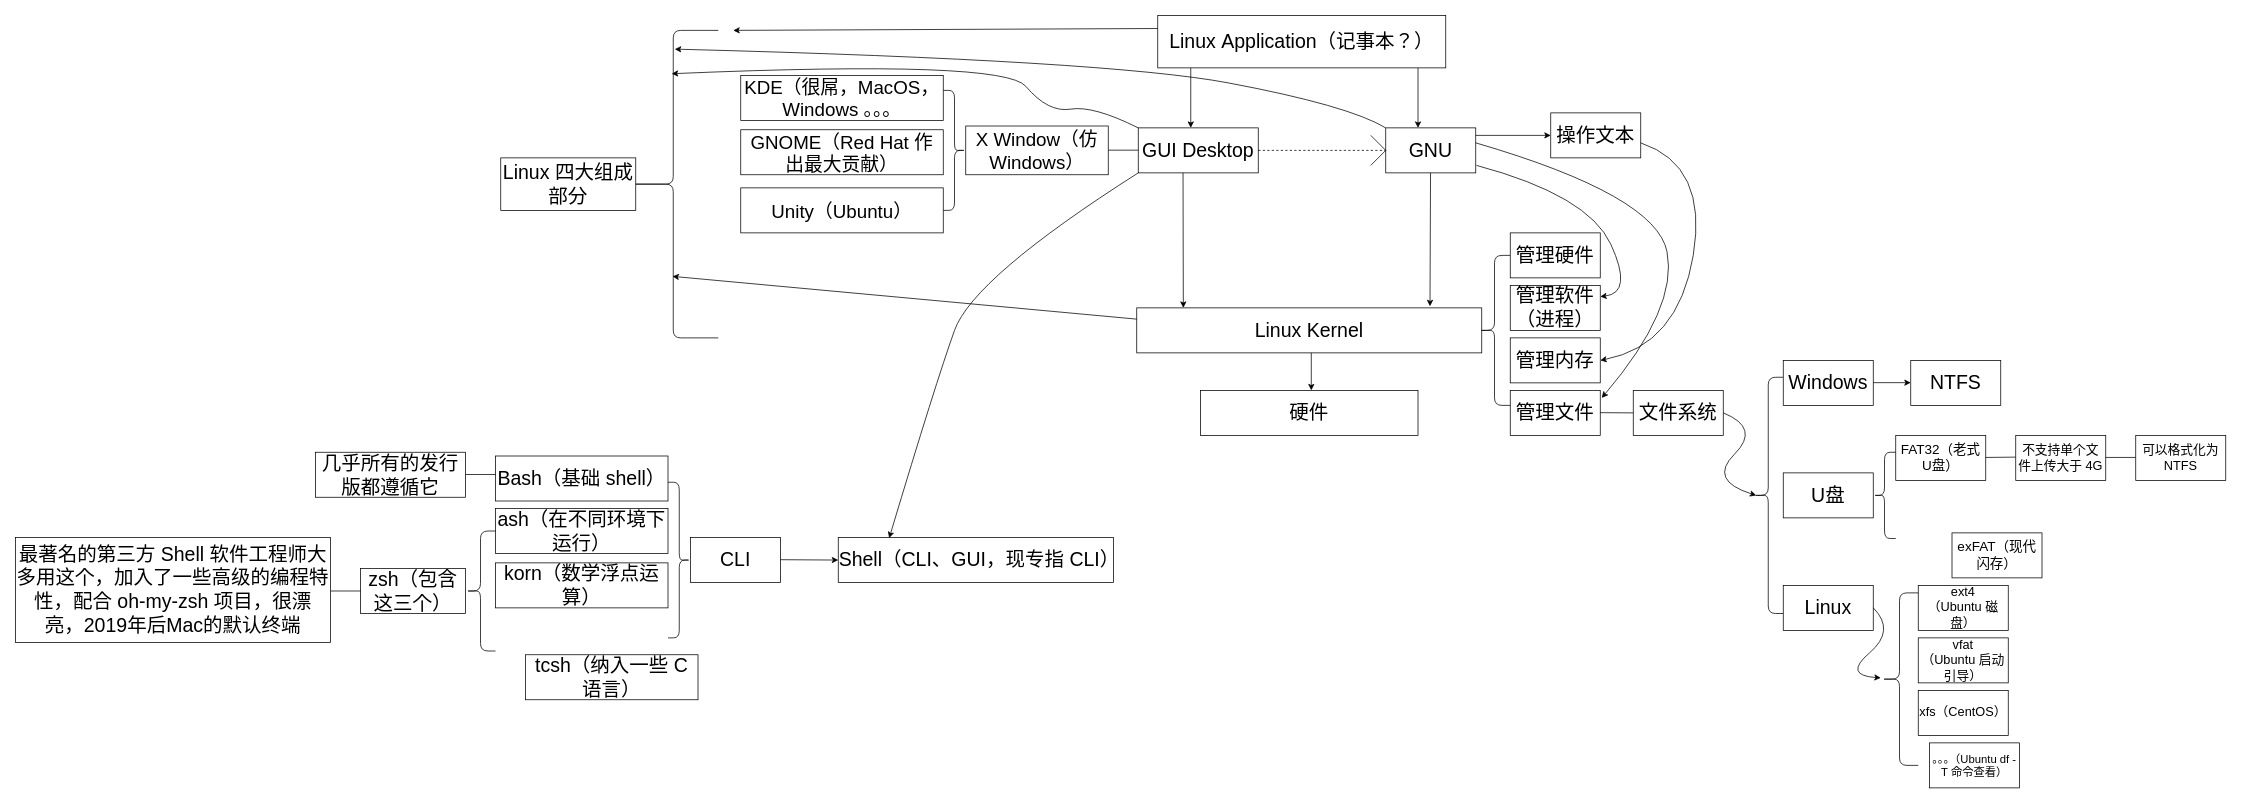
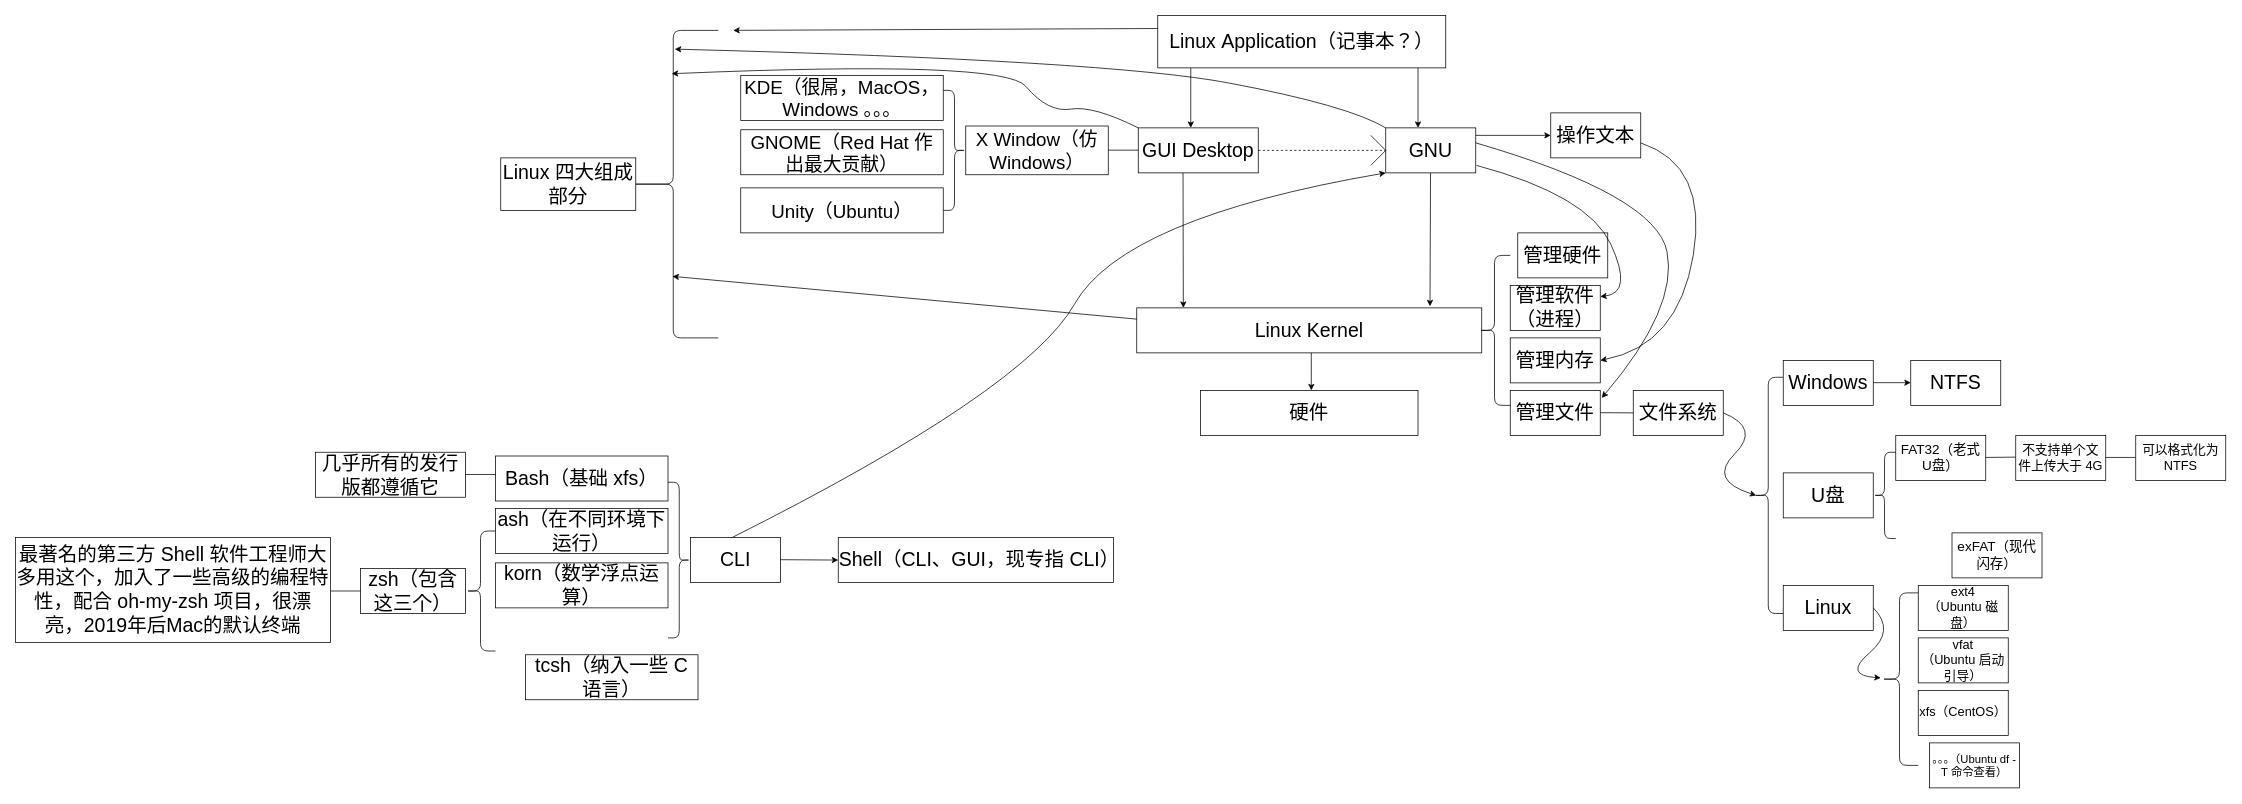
node "管理硬件": moved (1555, 255) -> (1563, 255)
edge "GUI Desktop" -> "Shell（CLI、GUI，现专指 CLI）": removed
edge "CLI" -> "GNU": added
node "Bash（基础 shell）": label "Bash（基础 shell）" -> "Bash（基础 xfs）"
